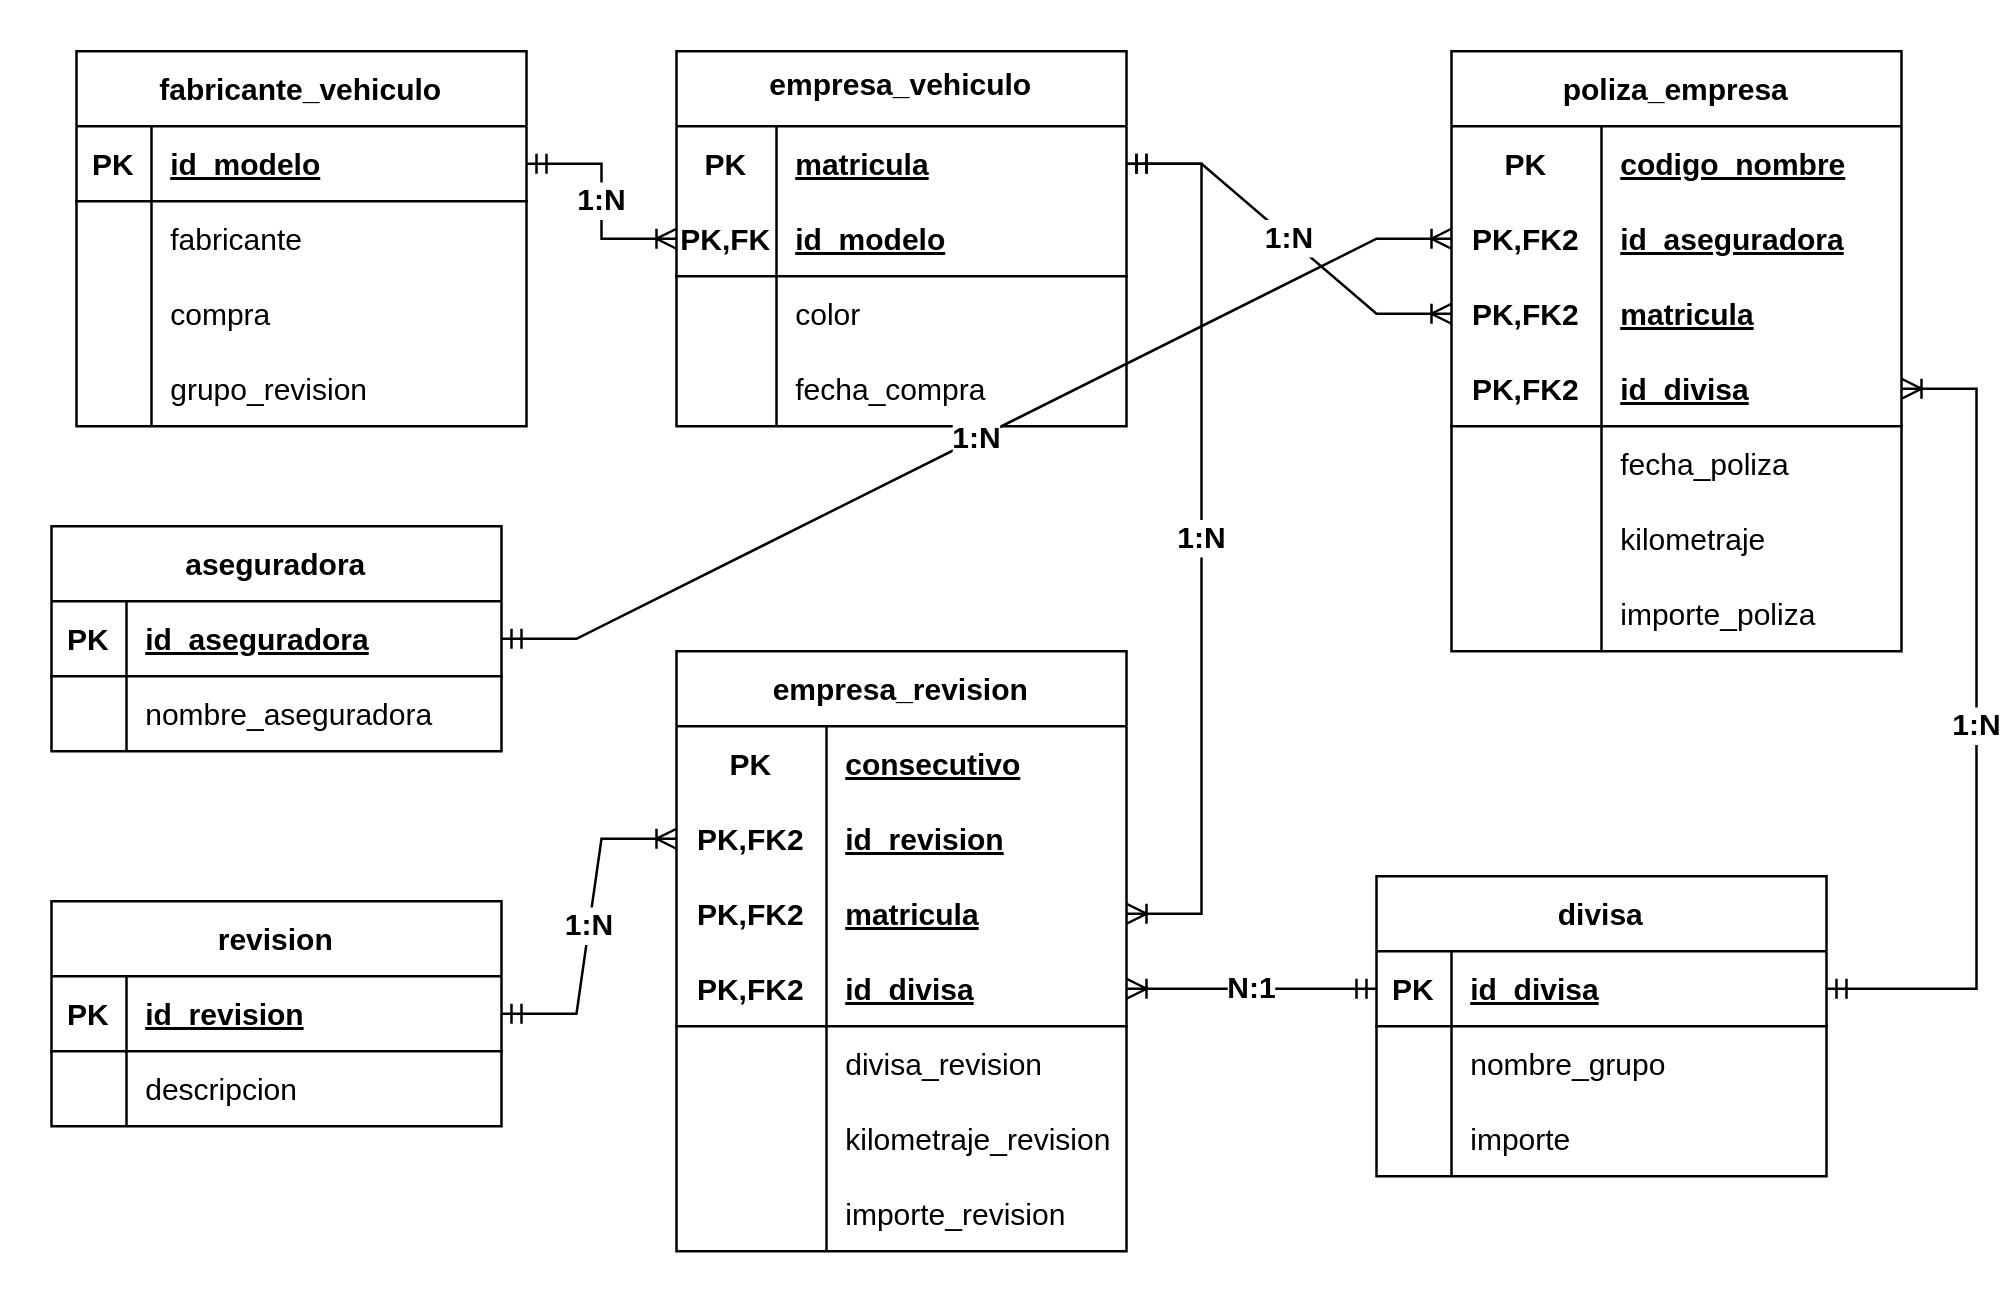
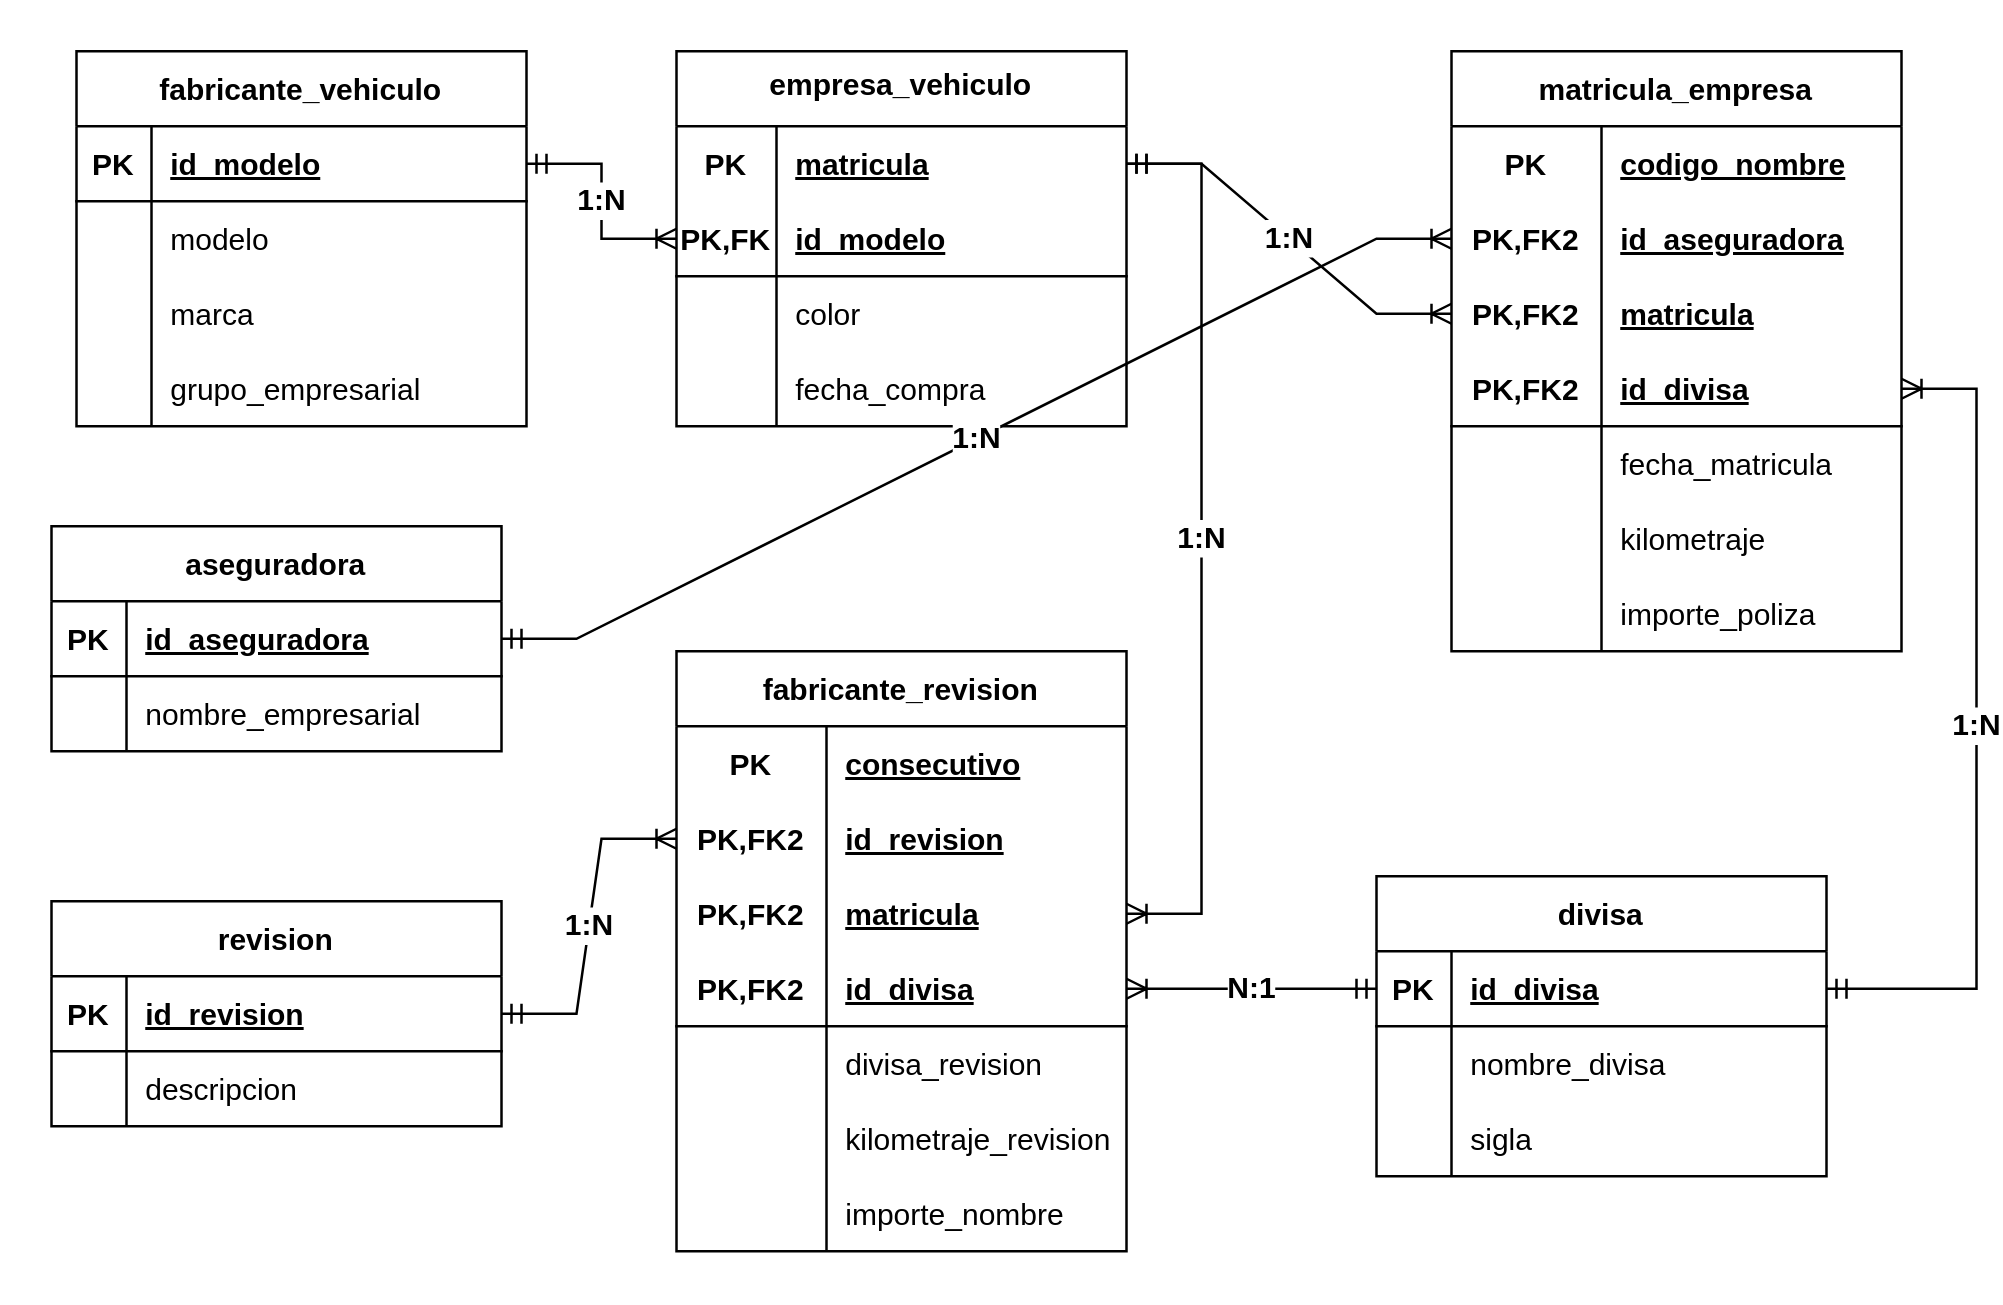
node "poliza_empresa": label "poliza_empresa" -> "matricula_empresa"
node "fabricante": label "fabricante" -> "modelo"
node "compra": label "compra" -> "marca"
node "grupo_revision": label "grupo_revision" -> "grupo_empresarial"
node "fecha_poliza": label "fecha_poliza" -> "fecha_matricula"
node "empresa_revision": label "empresa_revision" -> "fabricante_revision"
node "nombre_aseguradora": label "nombre_aseguradora" -> "nombre_empresarial"
node "nombre_grupo": label "nombre_grupo" -> "nombre_divisa"
node "importe": label "importe" -> "sigla"
node "importe_revision": label "importe_revision" -> "importe_nombre"
